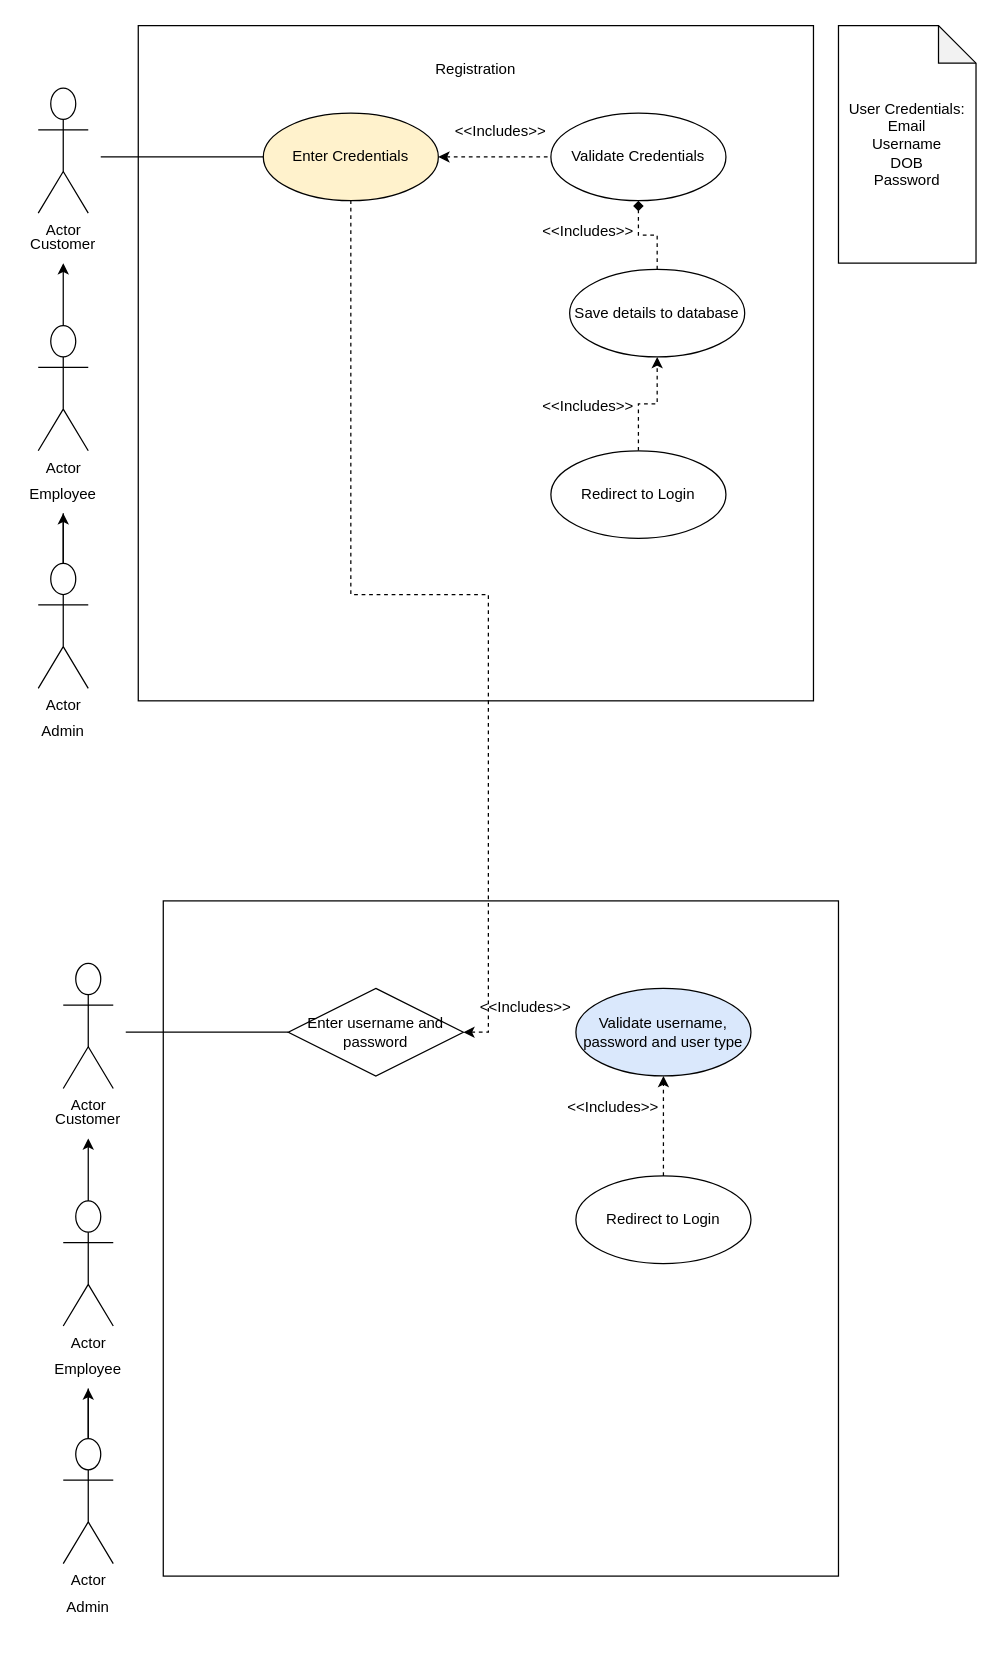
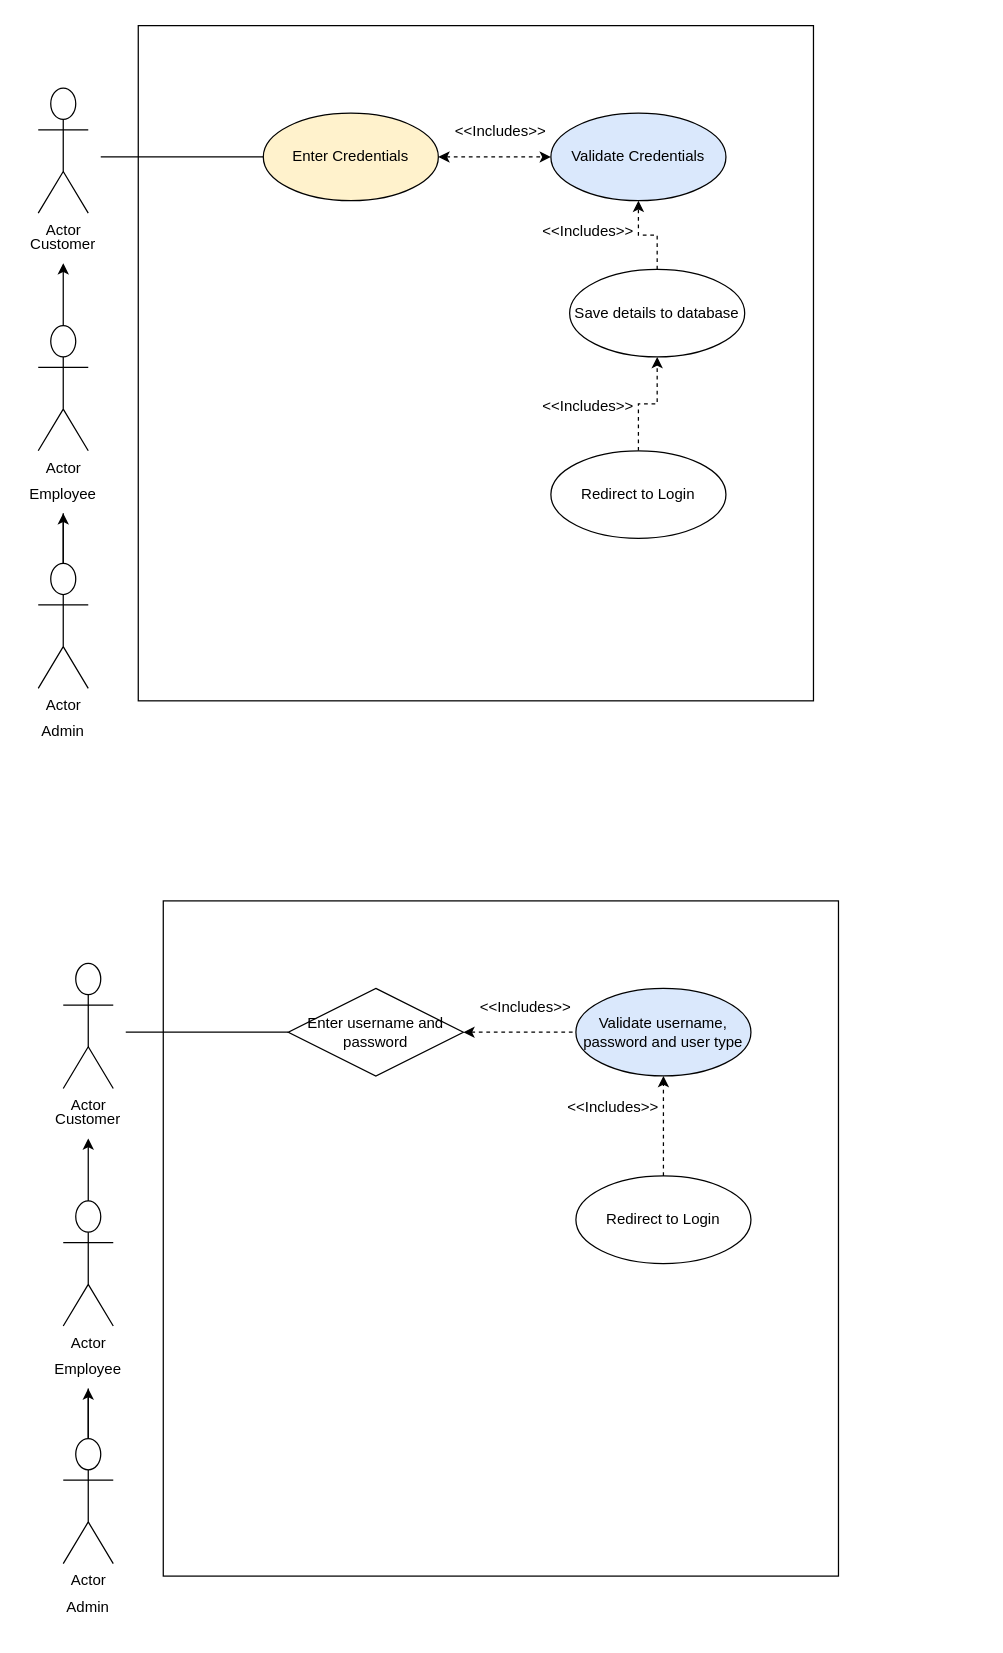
node "Registration": removed
node "User Credentials: Email Username DOB Password": removed
edge "Validate Credentials" -> "Enter Credentials": arrowhead none -> classic
node "Validate Credentials": fillcolor #ffffff -> #dae8fc
edge "Save details to database" -> "Validate Credentials": arrowhead diamond -> classic
edge "Enter Credentials" -> "Enter username and password": now "Validate username, password and user type" -> "Enter username and password"
